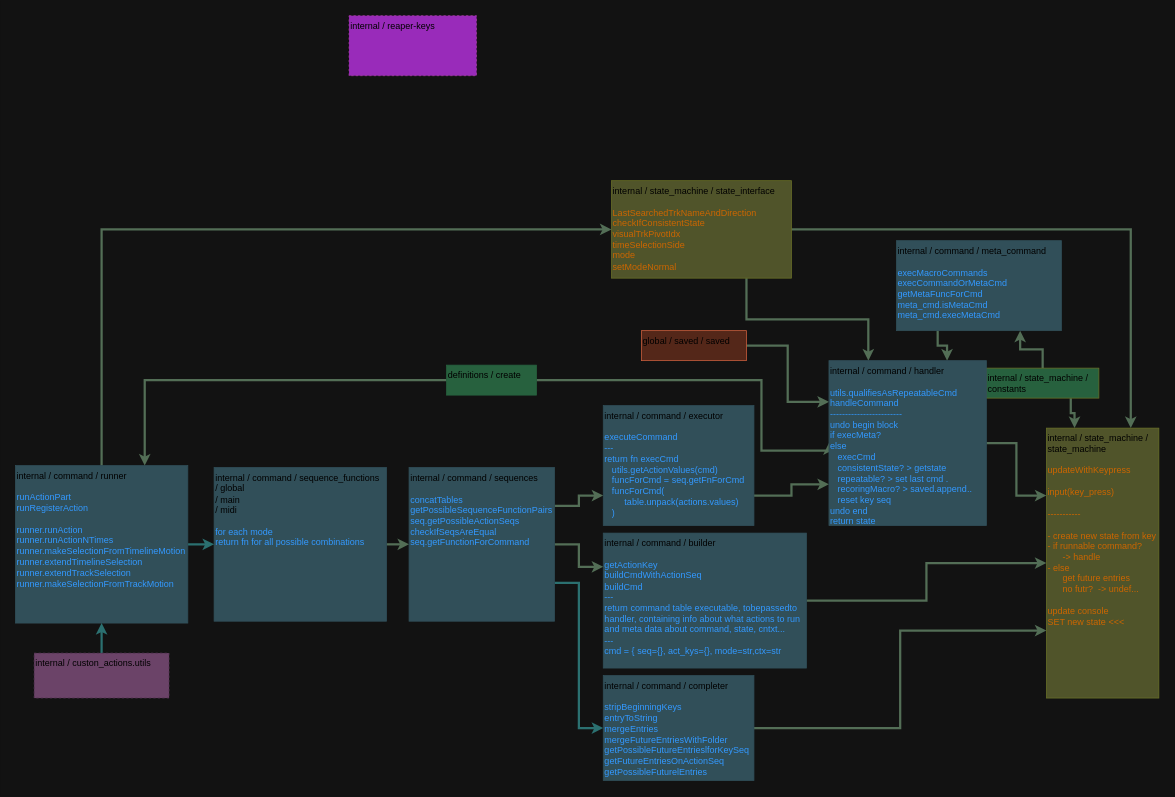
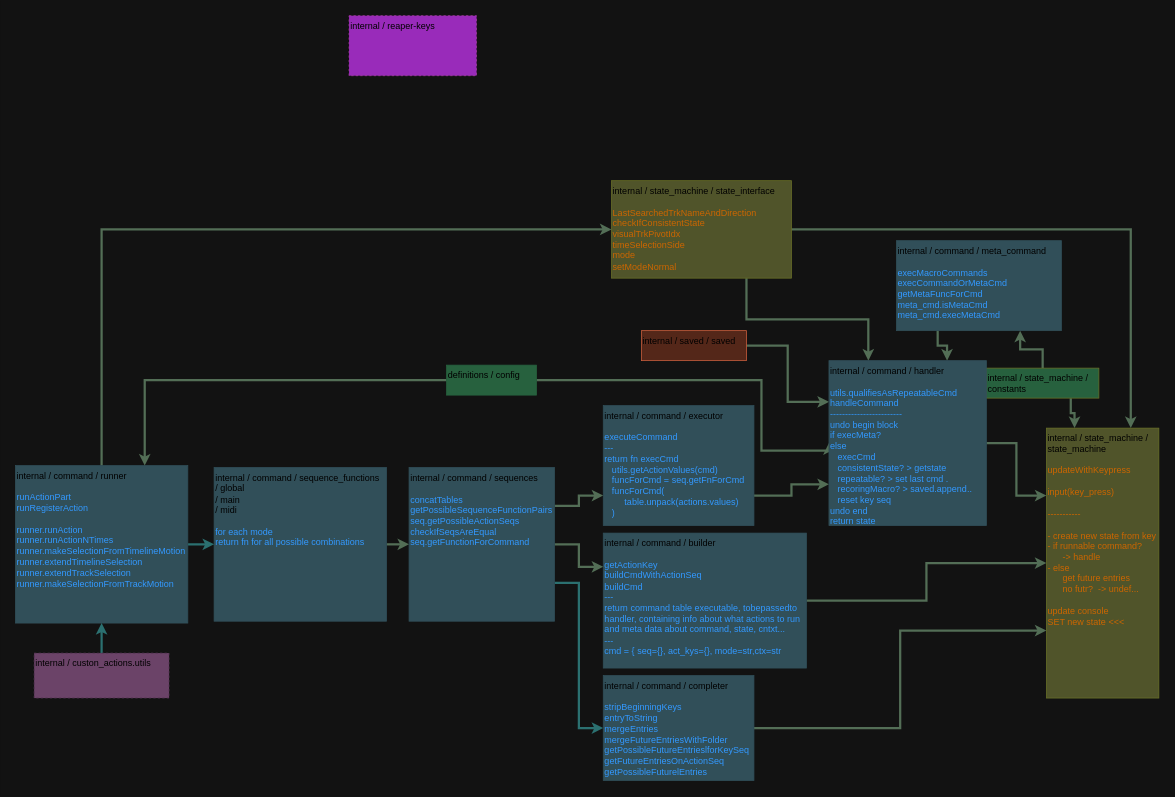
node "global / saved / saved": label "global / saved / saved" -> "internal / saved / saved"
node "definitions / create": label "definitions / create" -> "definitions / config"
